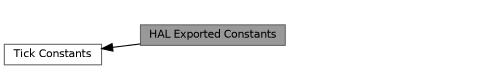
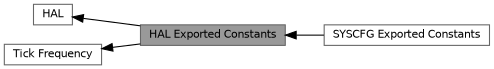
node "HAL": added
node "SYSCFG Exported Constants": added
node "Tick Constants": label "Tick Constants" -> "Tick Frequency"
